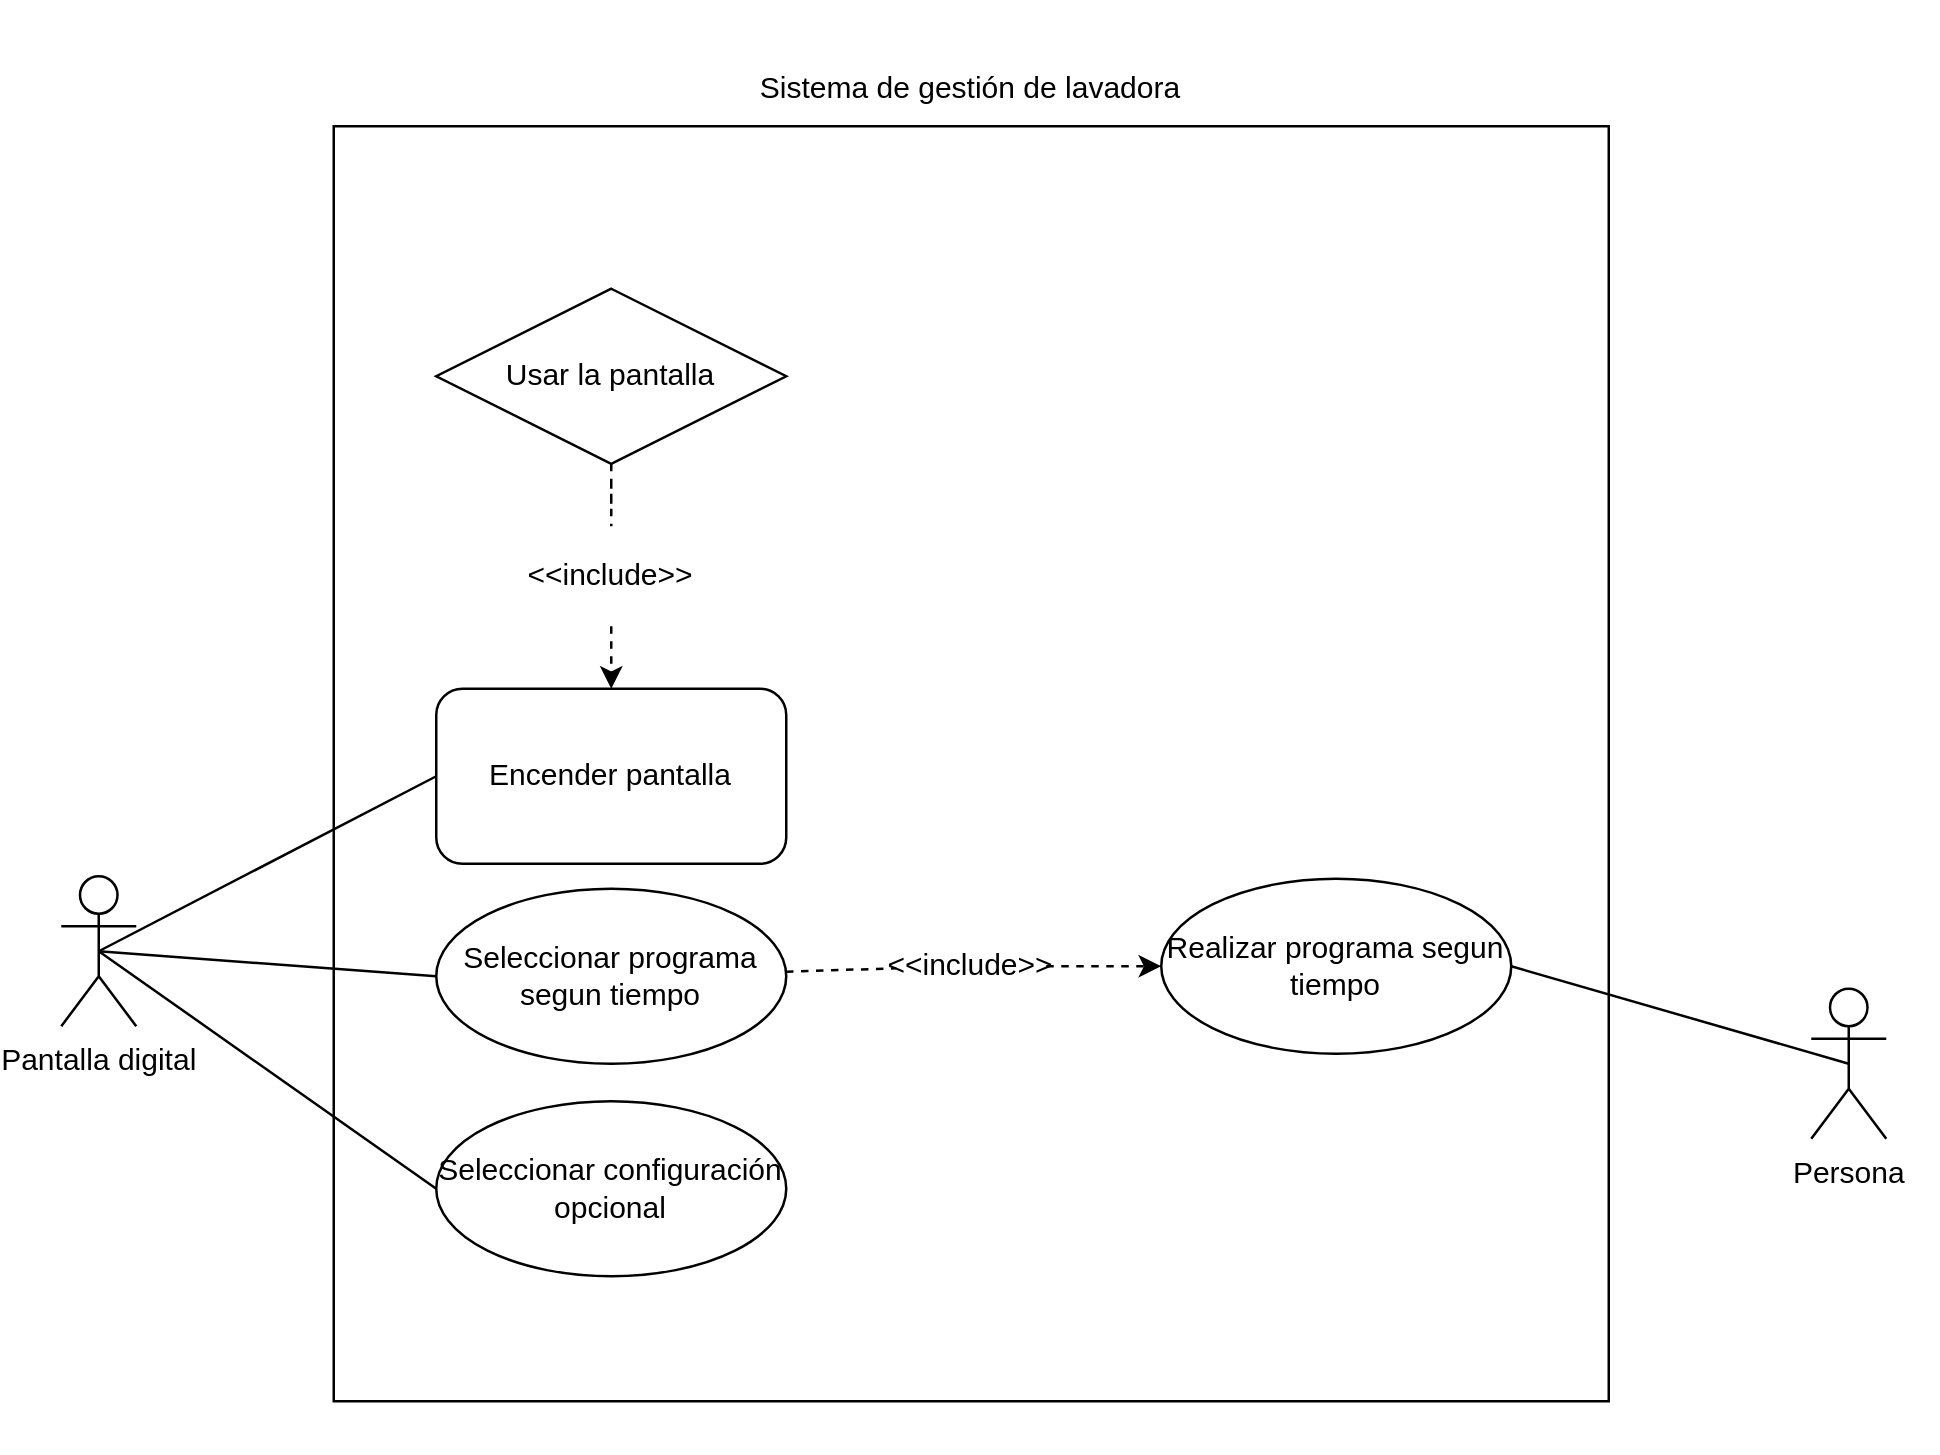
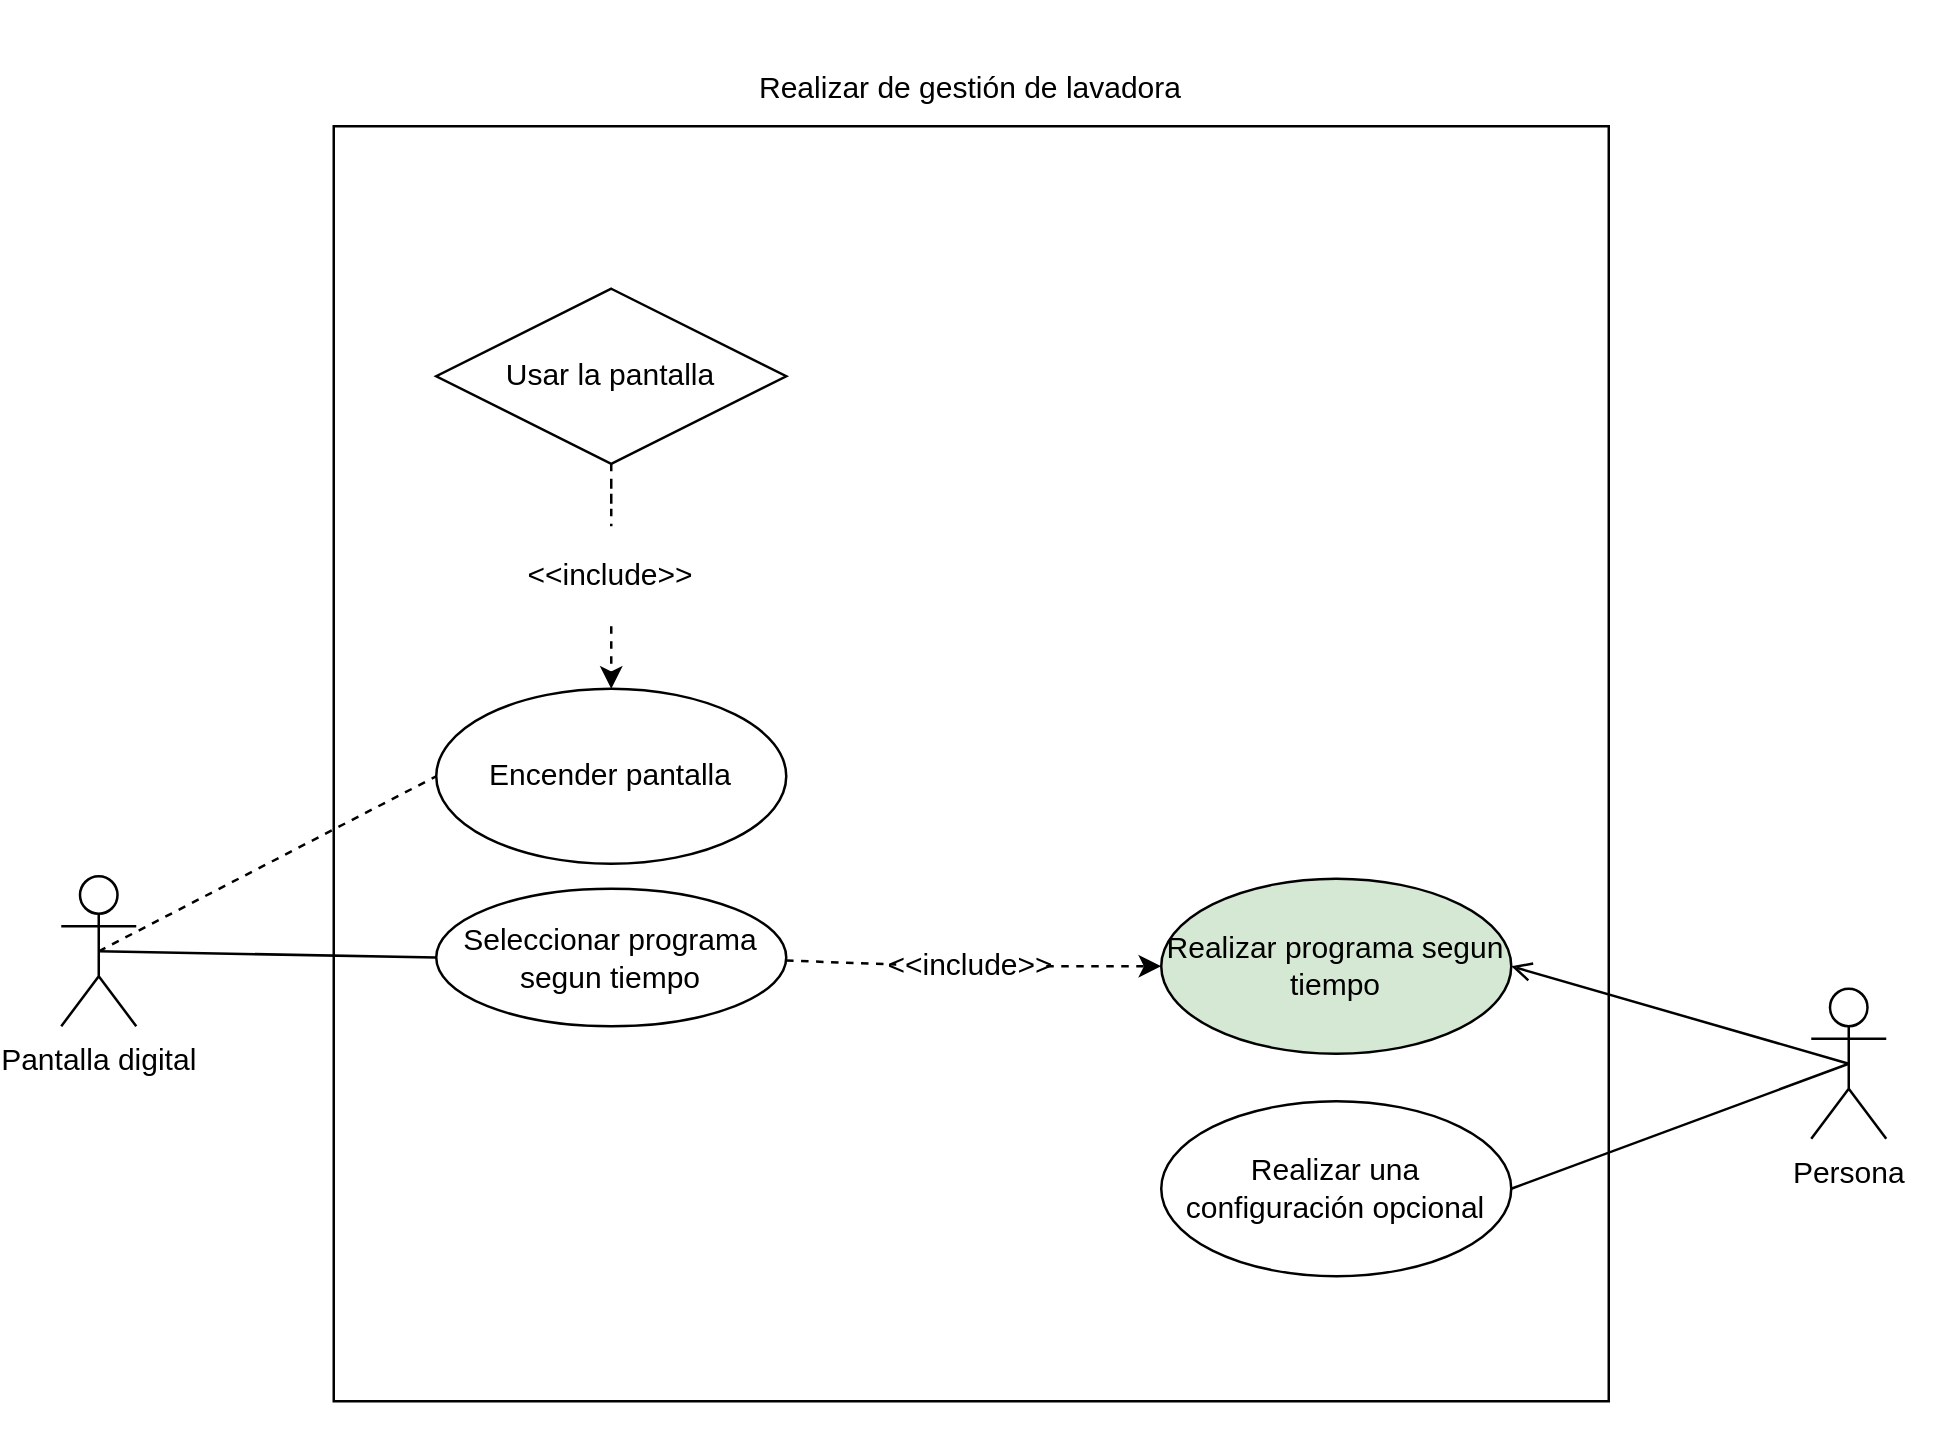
node "Sistema de gestión de lavadora": label "Sistema de gestión de lavadora" -> "Realizar de gestión de lavadora"
node "Encender pantalla": shape rounded rectangle -> ellipse
edge "Encender pantalla" -- "Pantalla digital": style solid -> dashed
node "Realizar programa segun tiempo": fillcolor #ffffff -> #d5e8d4
edge "Realizar programa segun tiempo" -- "Persona": arrowhead none -> open
node "Seleccionar programa segun tiempo": size 350x175 -> 350x138
edge "Pantalla digital" -- "Seleccionar configuración opcional": removed
edge "Persona" -- "Realizar una configuración opcional": added
node "Seleccionar configuración opcional": removed
node "Realizar una configuración opcional": added
